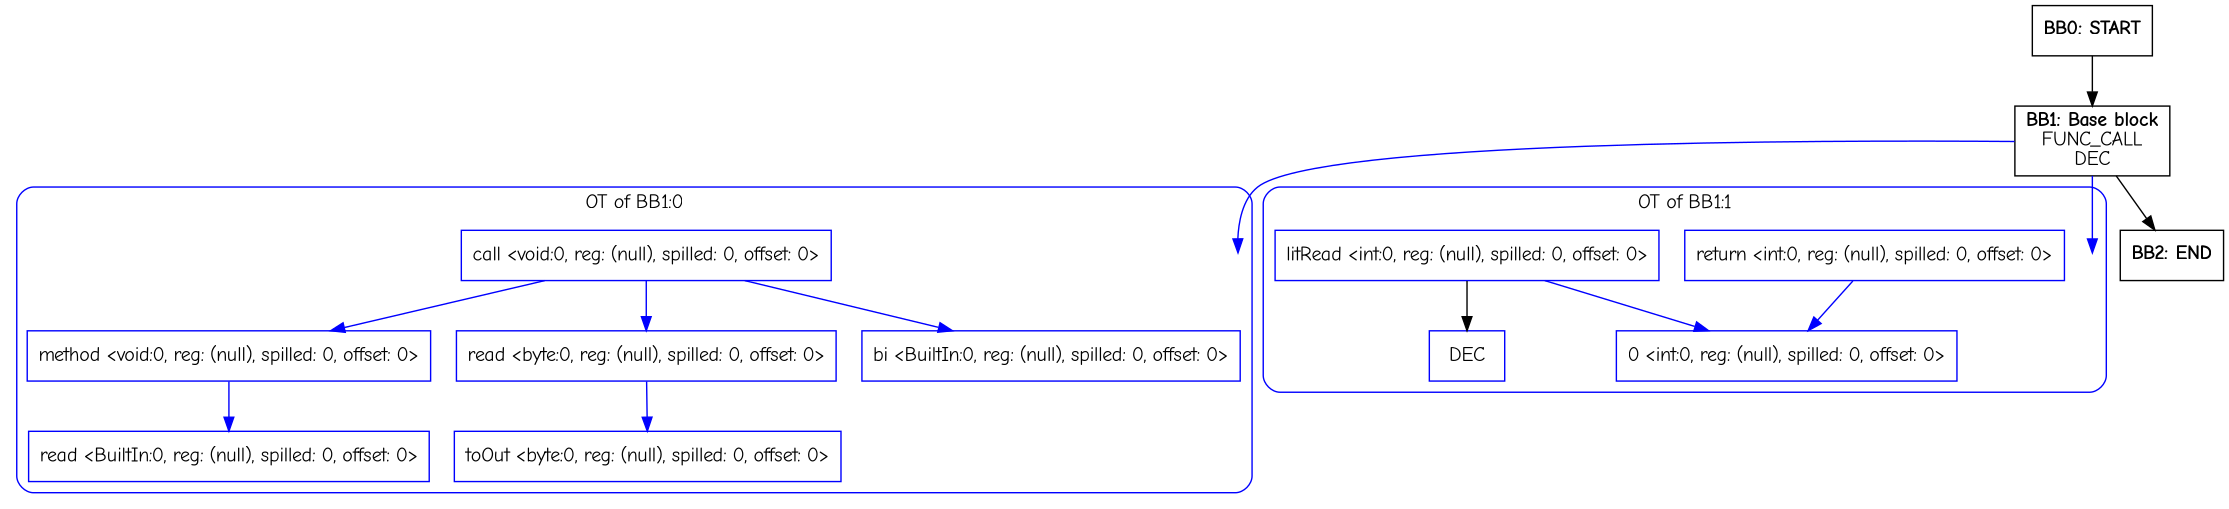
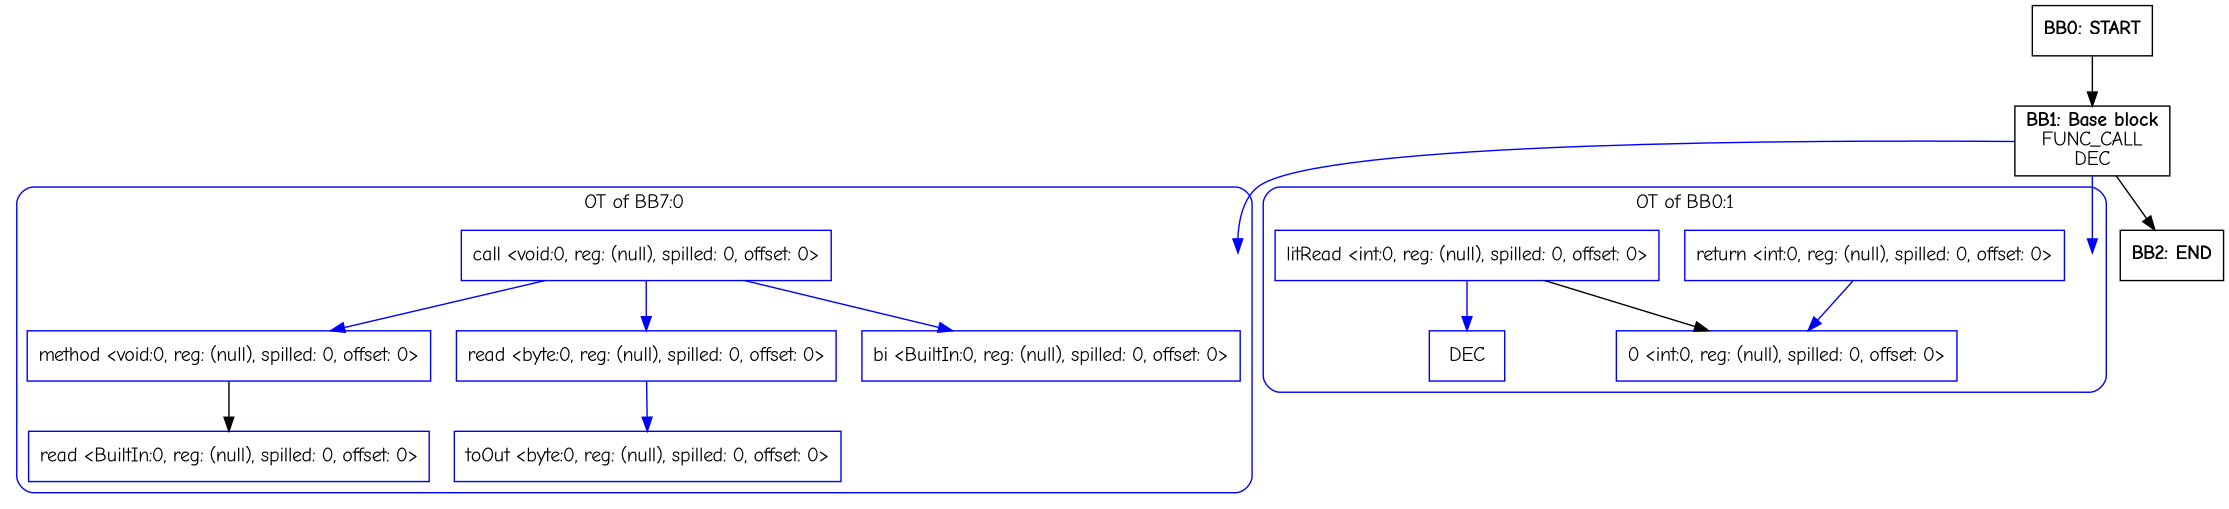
cluster "OT of BB1:0": label "OT of BB1:0" -> "OT of BB7:0"
cluster "OT of BB1:1": label "OT of BB1:1" -> "OT of BB0:1"
edge "litRead <int:0, reg: (null), spilled: 0, offset: 0>" -> "DEC": color black -> blue
edge "litRead <int:0, reg: (null), spilled: 0, offset: 0>" -> "0 <int:0, reg: (null), spilled: 0, offset: 0>": color blue -> black
edge "method <void:0, reg: (null), spilled: 0, offset: 0>" -> "read <BuiltIn:0, reg: (null), spilled: 0, offset: 0>": color blue -> black
